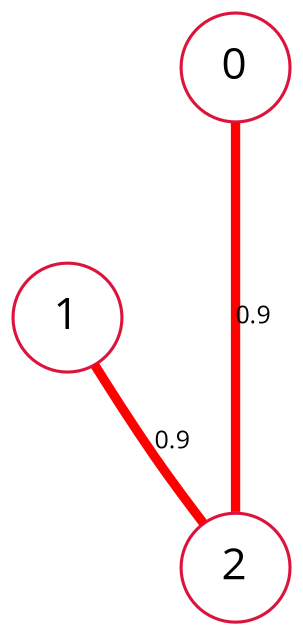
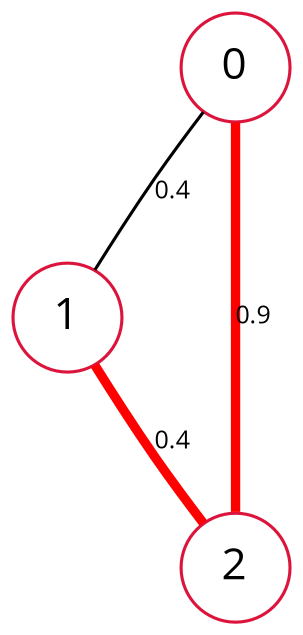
edge "0" -- "1": added, label "0.4"
edge "1" -- "2": label "0.9" -> "0.4"
